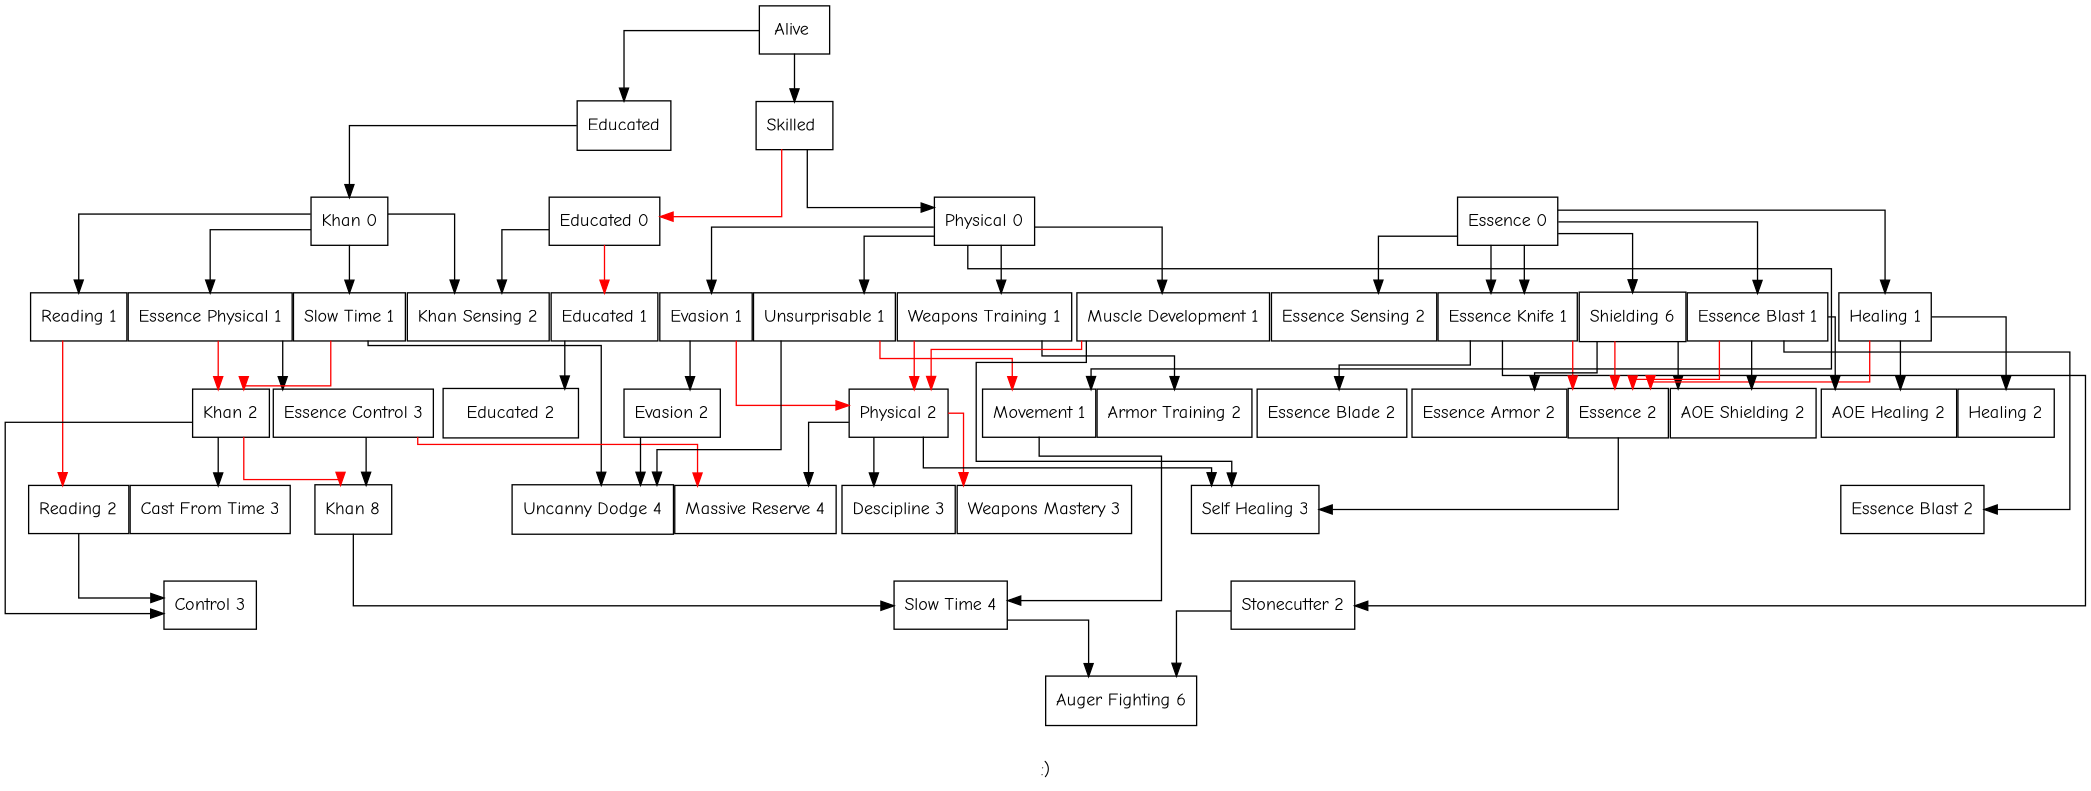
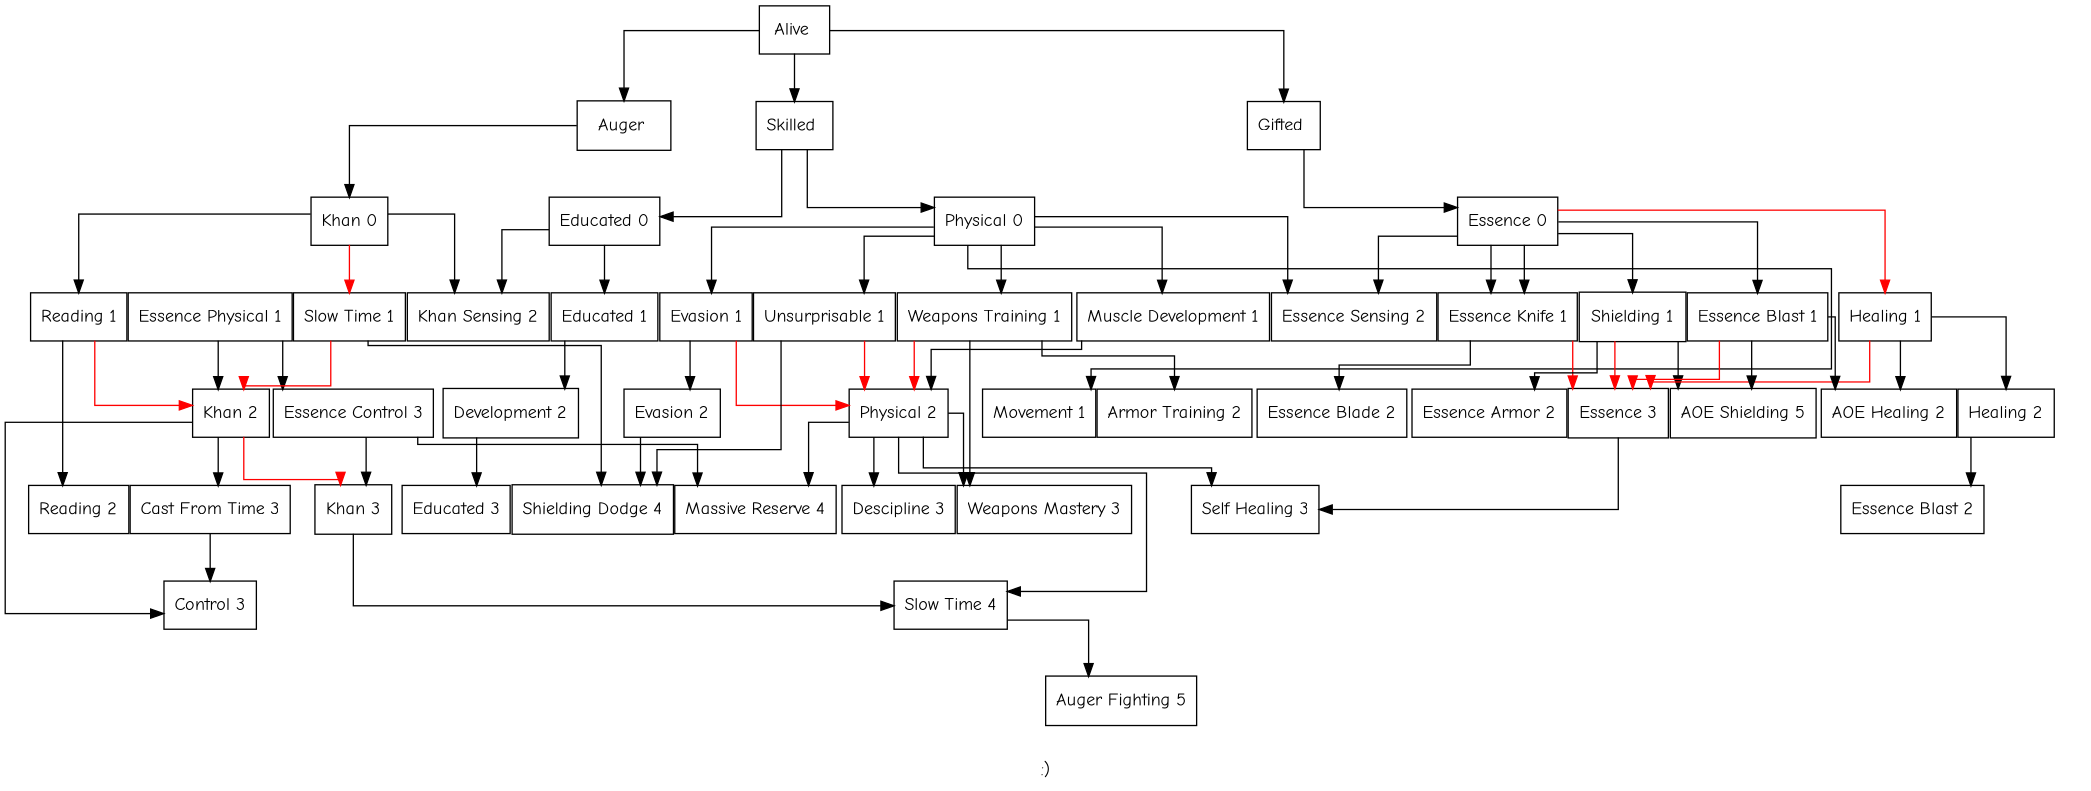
node "Educated": label "Educated" -> "Auger"
node "Gifted": added
edge "Essence 0" -> "Healing 1": color black -> red
edge "Skilled" -> "Educated 0": color red -> black
edge "Physical 0" -> "Essence Sensing 2": added
edge "Khan 0" -> "Essence Physical 1": removed
edge "Khan 0" -> "Slow Time 1": color black -> red
edge "Educated 0" -> "Educated 1": color red -> black
node "Shielding 6": label "Shielding 6" -> "Shielding 1"
edge "Muscle Development 1" -> "Physical 2": color red -> black
edge "Essence Blast 1" -> "Essence Blast 2": now "Healing 2" -> "Essence Blast 2"
edge "Essence Physical 1" -> "Khan 2": color red -> black
edge "Unsurprisable 1" -> "Movement 1": now "Unsurprisable 1" -> "Physical 2"
edge "Reading 1" -> "Khan 2": added
edge "Reading 1" -> "Reading 2": color red -> black
edge "Weapons Training 1" -> "Weapons Mastery 3": added
node "Educated 2": label "Educated 2" -> "Development 2"
node "Essence 2": label "Essence 2" -> "Essence 3"
node "AOE Shielding 2": label "AOE Shielding 2" -> "AOE Shielding 5"
edge "Physical 2" -> "Weapons Mastery 3": color red -> black
edge "Essence Control 3" -> "Massive Reserve 4": color red -> black
edge "Muscle Development 1" -> "Self Healing 3": removed
node "Khan 8": label "Khan 8" -> "Khan 3"
node "Educated 3": added
node "Uncanny Dodge 4": label "Uncanny Dodge 4" -> "Shielding Dodge 4"
edge "Movement 1" -> "Slow Time 4": now "Physical 2" -> "Slow Time 4"
edge "Reading 2" -> "Control 3": now "Cast From Time 3" -> "Control 3"
node "Stonecutter 2": removed
node "Auger Fighting 6": label "Auger Fighting 6" -> "Auger Fighting 5"
